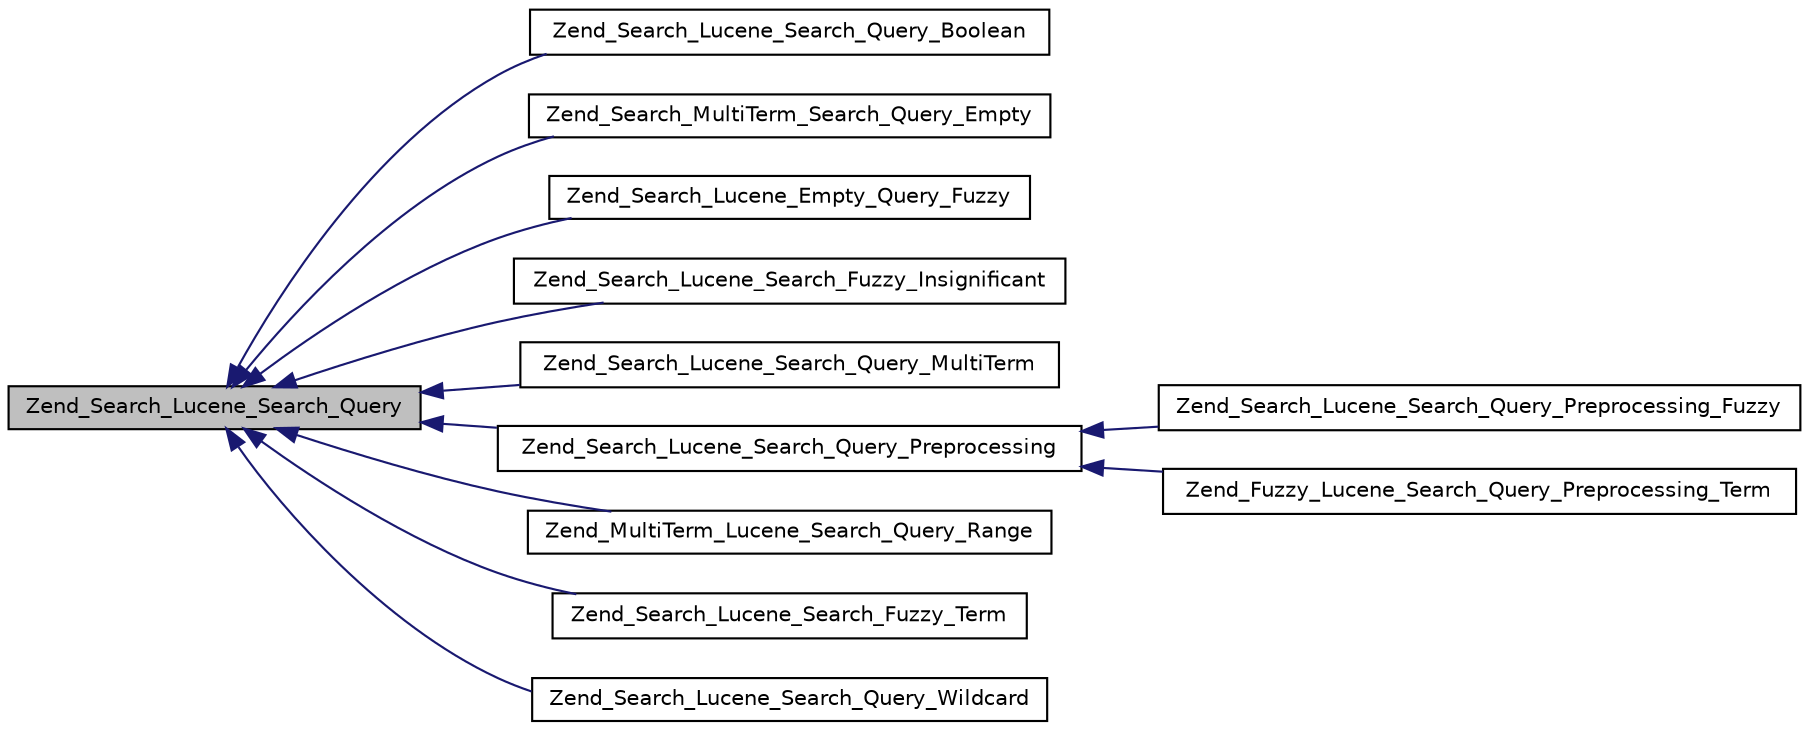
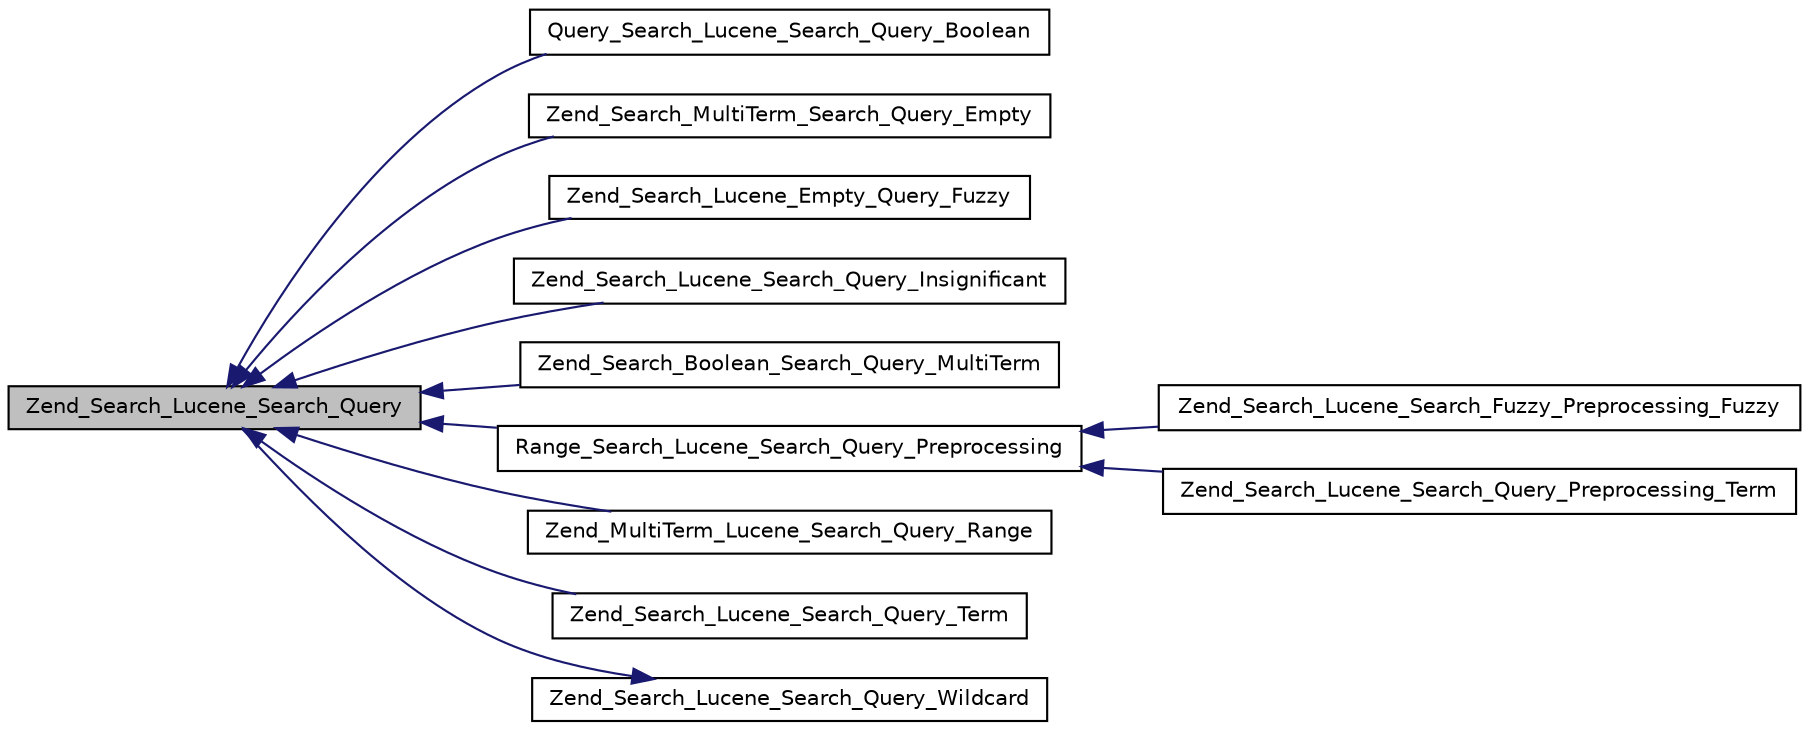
node "Zend_Search_Lucene_Search_Query_Boolean": label "Zend_Search_Lucene_Search_Query_Boolean" -> "Query_Search_Lucene_Search_Query_Boolean"
node "Zend_Search_Lucene_Search_Fuzzy_Insignificant": label "Zend_Search_Lucene_Search_Fuzzy_Insignificant" -> "Zend_Search_Lucene_Search_Query_Insignificant"
node "Zend_Search_Lucene_Search_Query_MultiTerm": label "Zend_Search_Lucene_Search_Query_MultiTerm" -> "Zend_Search_Boolean_Search_Query_MultiTerm"
node "Zend_Search_Lucene_Search_Query_Preprocessing_Fuzzy": label "Zend_Search_Lucene_Search_Query_Preprocessing_Fuzzy" -> "Zend_Search_Lucene_Search_Fuzzy_Preprocessing_Fuzzy"
node "Zend_Search_Lucene_Search_Query_Preprocessing": label "Zend_Search_Lucene_Search_Query_Preprocessing" -> "Range_Search_Lucene_Search_Query_Preprocessing"
node "Zend_Fuzzy_Lucene_Search_Query_Preprocessing_Term": label "Zend_Fuzzy_Lucene_Search_Query_Preprocessing_Term" -> "Zend_Search_Lucene_Search_Query_Preprocessing_Term"
edge "Zend_Search_Lucene_Search_Query_Wildcard" -> "Zend_Search_Lucene_Search_Query": reversed
node "Zend_Search_Lucene_Search_Fuzzy_Term": label "Zend_Search_Lucene_Search_Fuzzy_Term" -> "Zend_Search_Lucene_Search_Query_Term"
